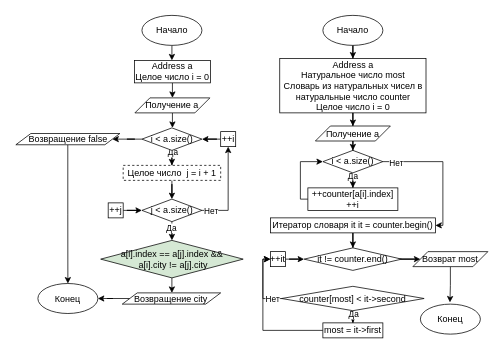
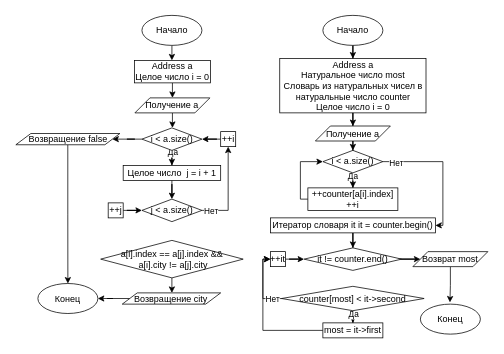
node "Целое число j = i + 1": style dashed -> solid
edge "j < a.size()" -> "a[i].index == a[j].index && a[i].city != a[j].city": removed, label "Да"
node "a[i].index == a[j].index && a[i].city != a[j].city": fillcolor #d5e8d4 -> #ffffff
